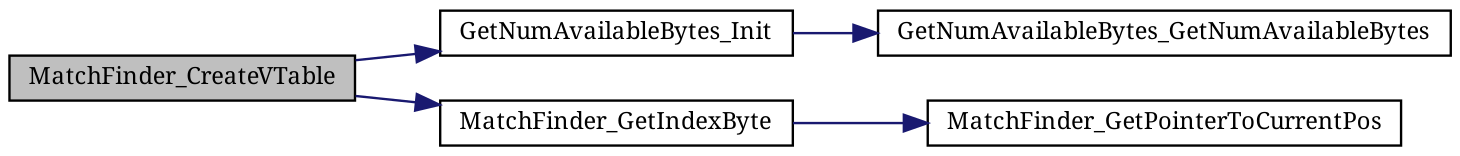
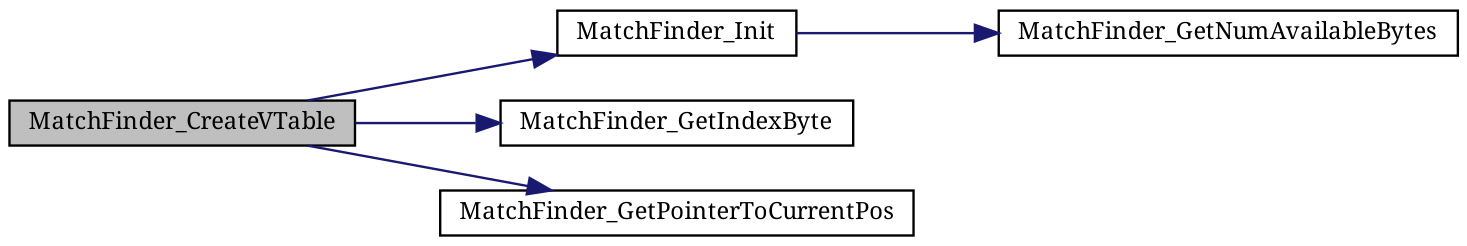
node "GetNumAvailableBytes_Init": label "GetNumAvailableBytes_Init" -> "MatchFinder_Init"
node "GetNumAvailableBytes_GetNumAvailableBytes": label "GetNumAvailableBytes_GetNumAvailableBytes" -> "MatchFinder_GetNumAvailableBytes"
edge "MatchFinder_GetIndexByte" -> "MatchFinder_GetPointerToCurrentPos": now "MatchFinder_CreateVTable" -> "MatchFinder_GetPointerToCurrentPos"
